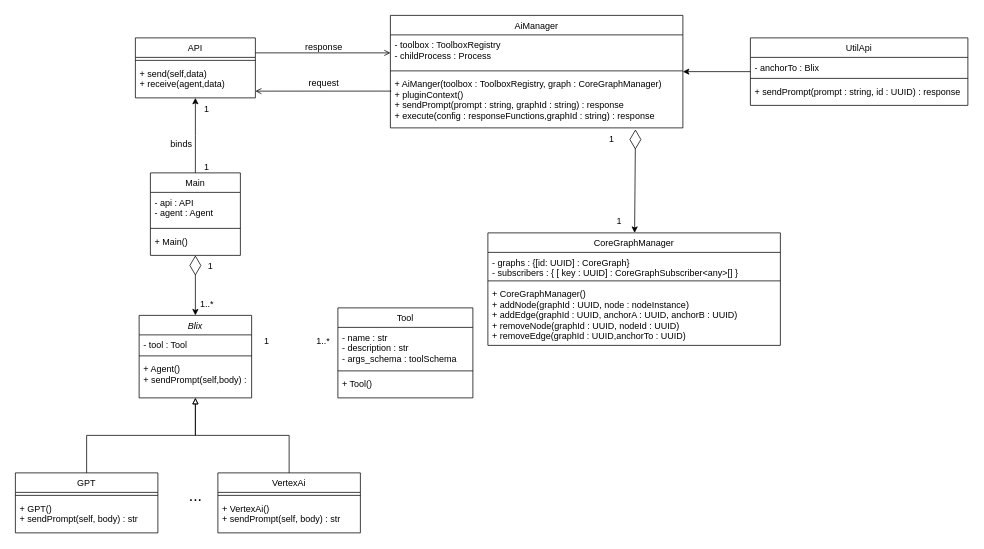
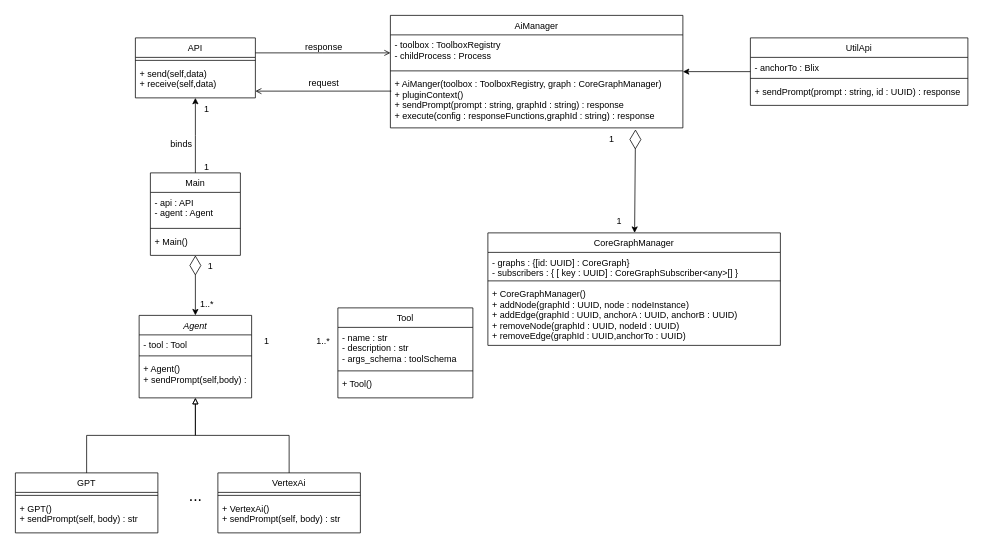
node "+ send(self,data) + receive(agent,data)": label "+ send(self,data) + receive(agent,data)" -> "+ send(self,data) + receive(self,data)"
node "Blix": label "Blix" -> "Agent"
